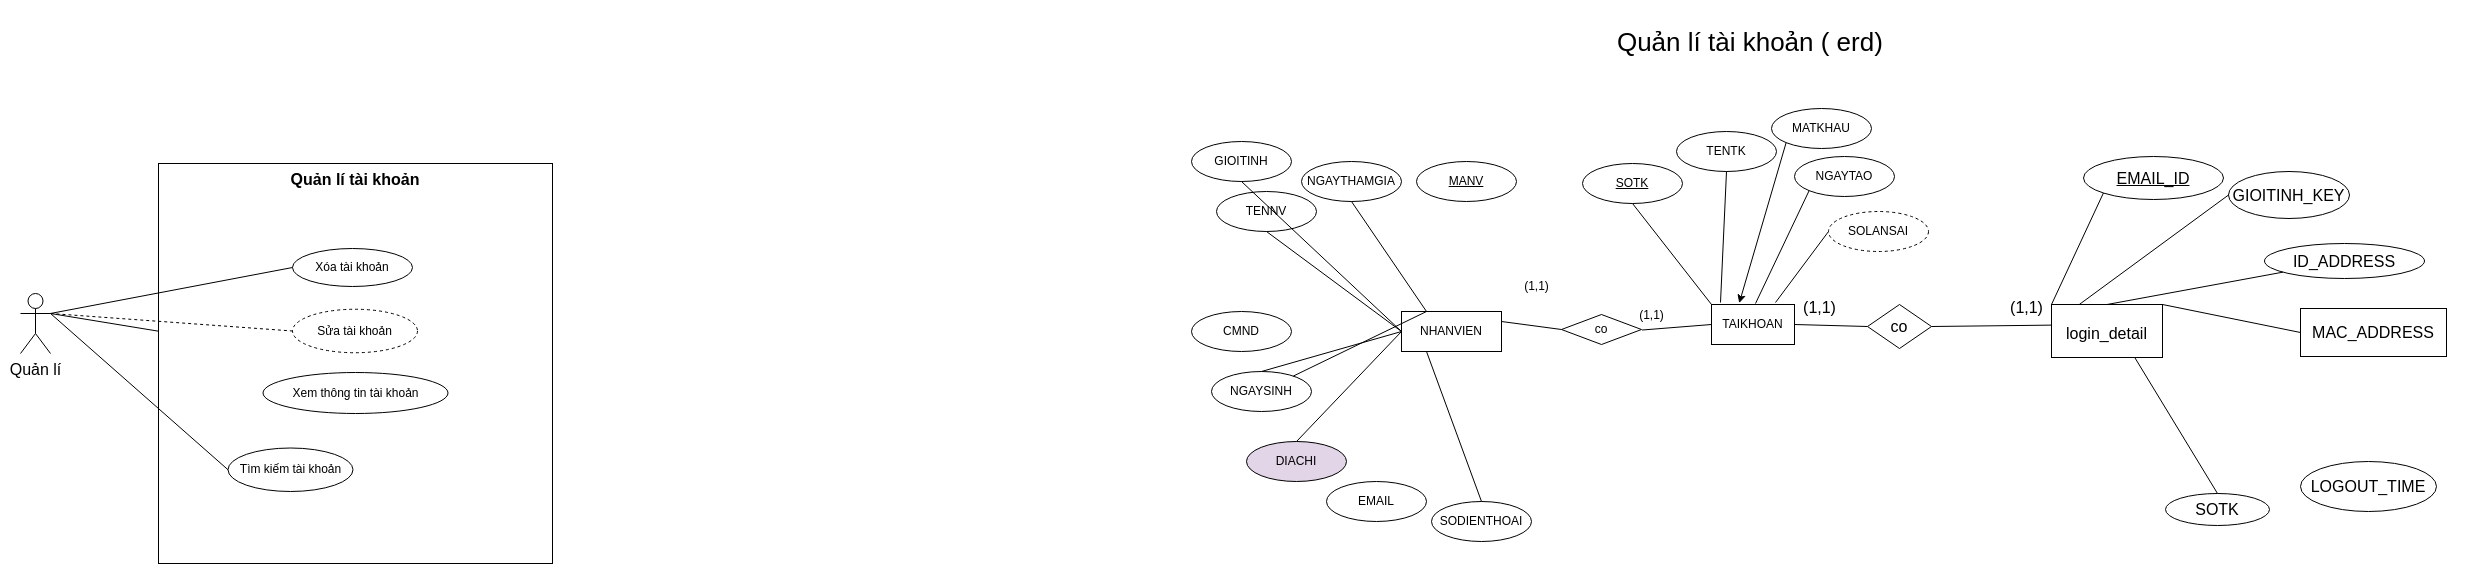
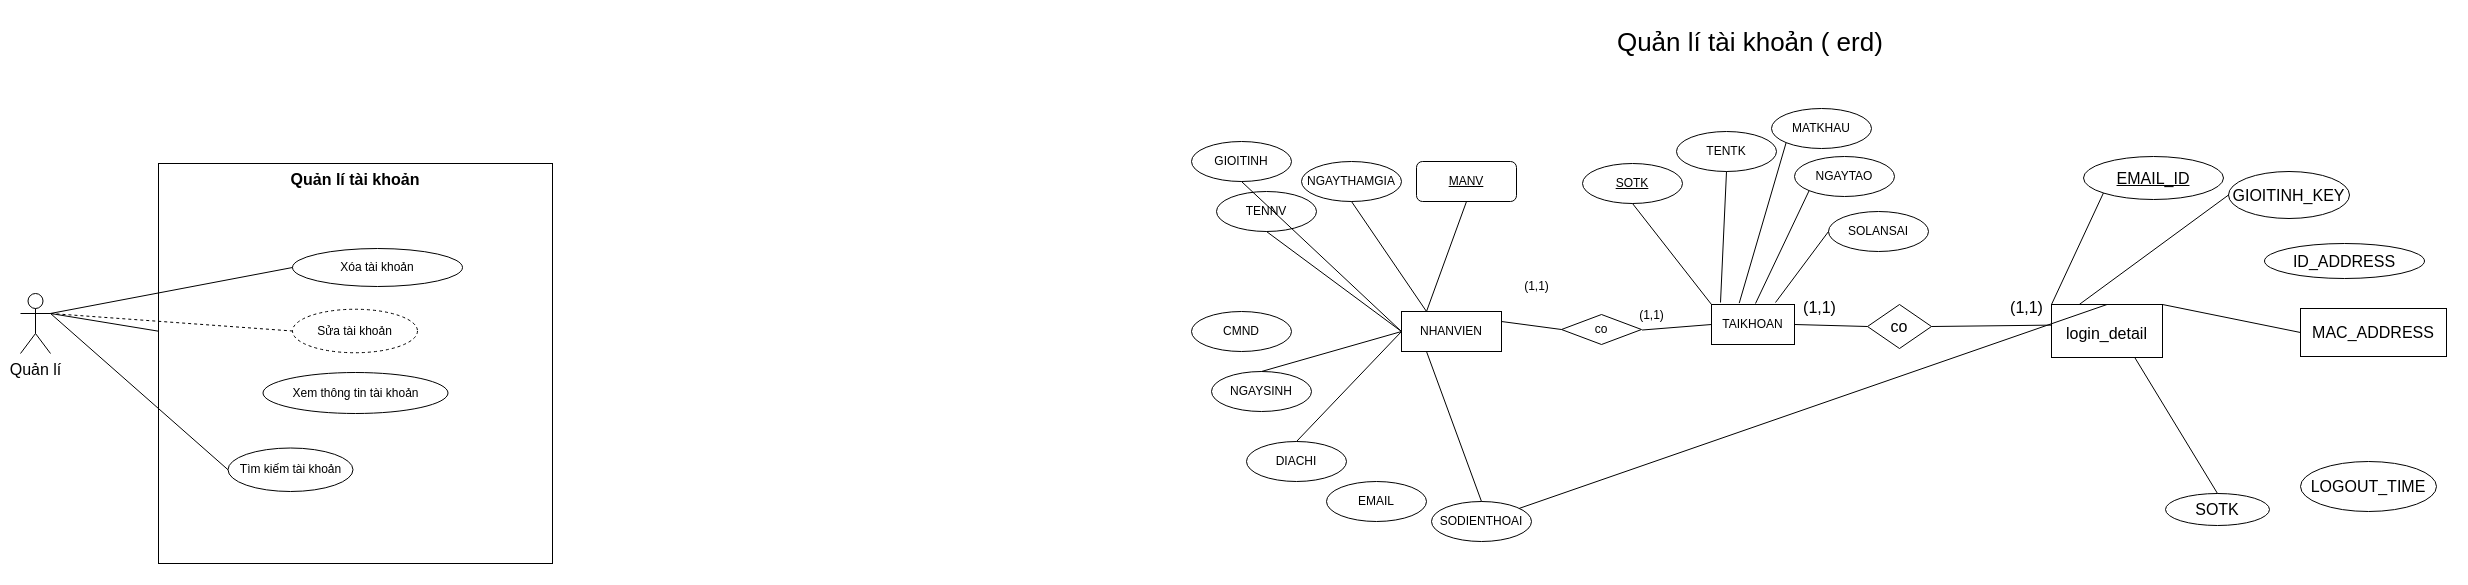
node "MANV": shape ellipse -> rounded rectangle
node "SOLANSAI": style dashed -> solid
node "Xóa tài khoản": size 120x38 -> 170x38
edge "ID_ADDRESS" -- "login_detail": now "SODIENTHOAI" -- "login_detail"
edge "MATKHAU" -> "TAIKHOAN": arrowhead classic -> none
edge "NHANVIEN" -- "NGAYSINH": now "NHANVIEN" -- "MANV"
node "DIACHI": fillcolor #e1d5e7 -> #ffffff
